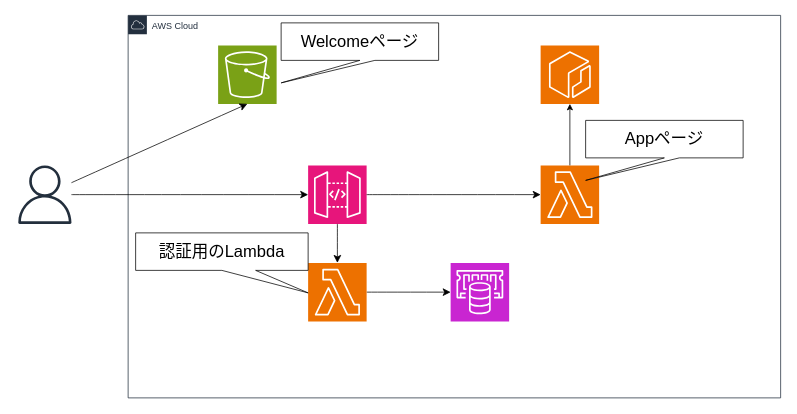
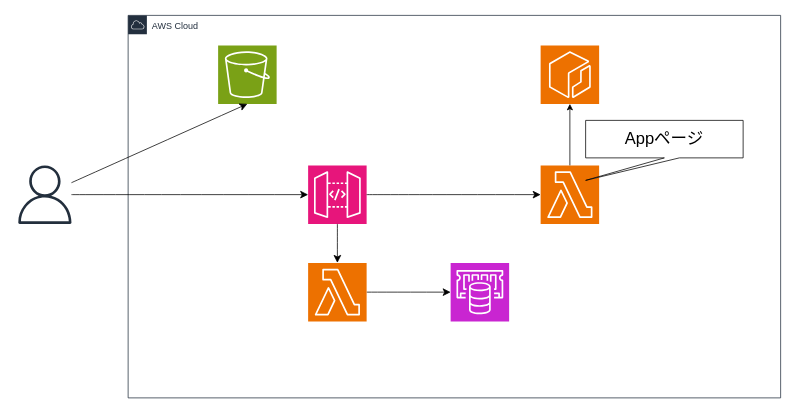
node "Welcomeページ": removed
node "認証用のLambda": removed
